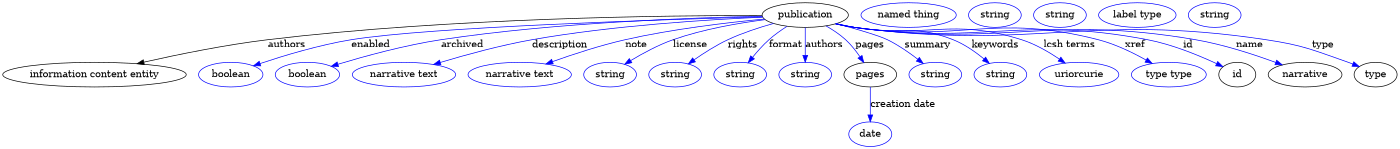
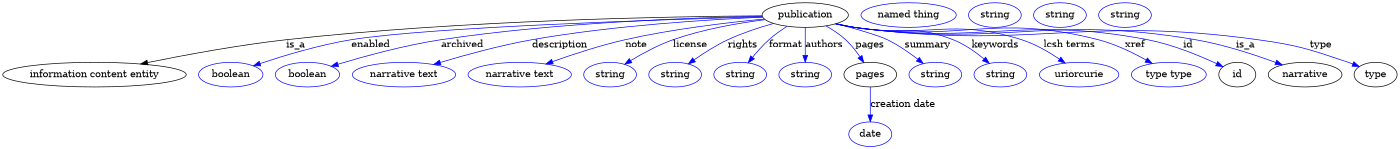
node "label type": removed
edge "publication" -> "information content entity": label "authors" -> "is_a"
edge "publication" -> "narrative": label "name" -> "is_a"
